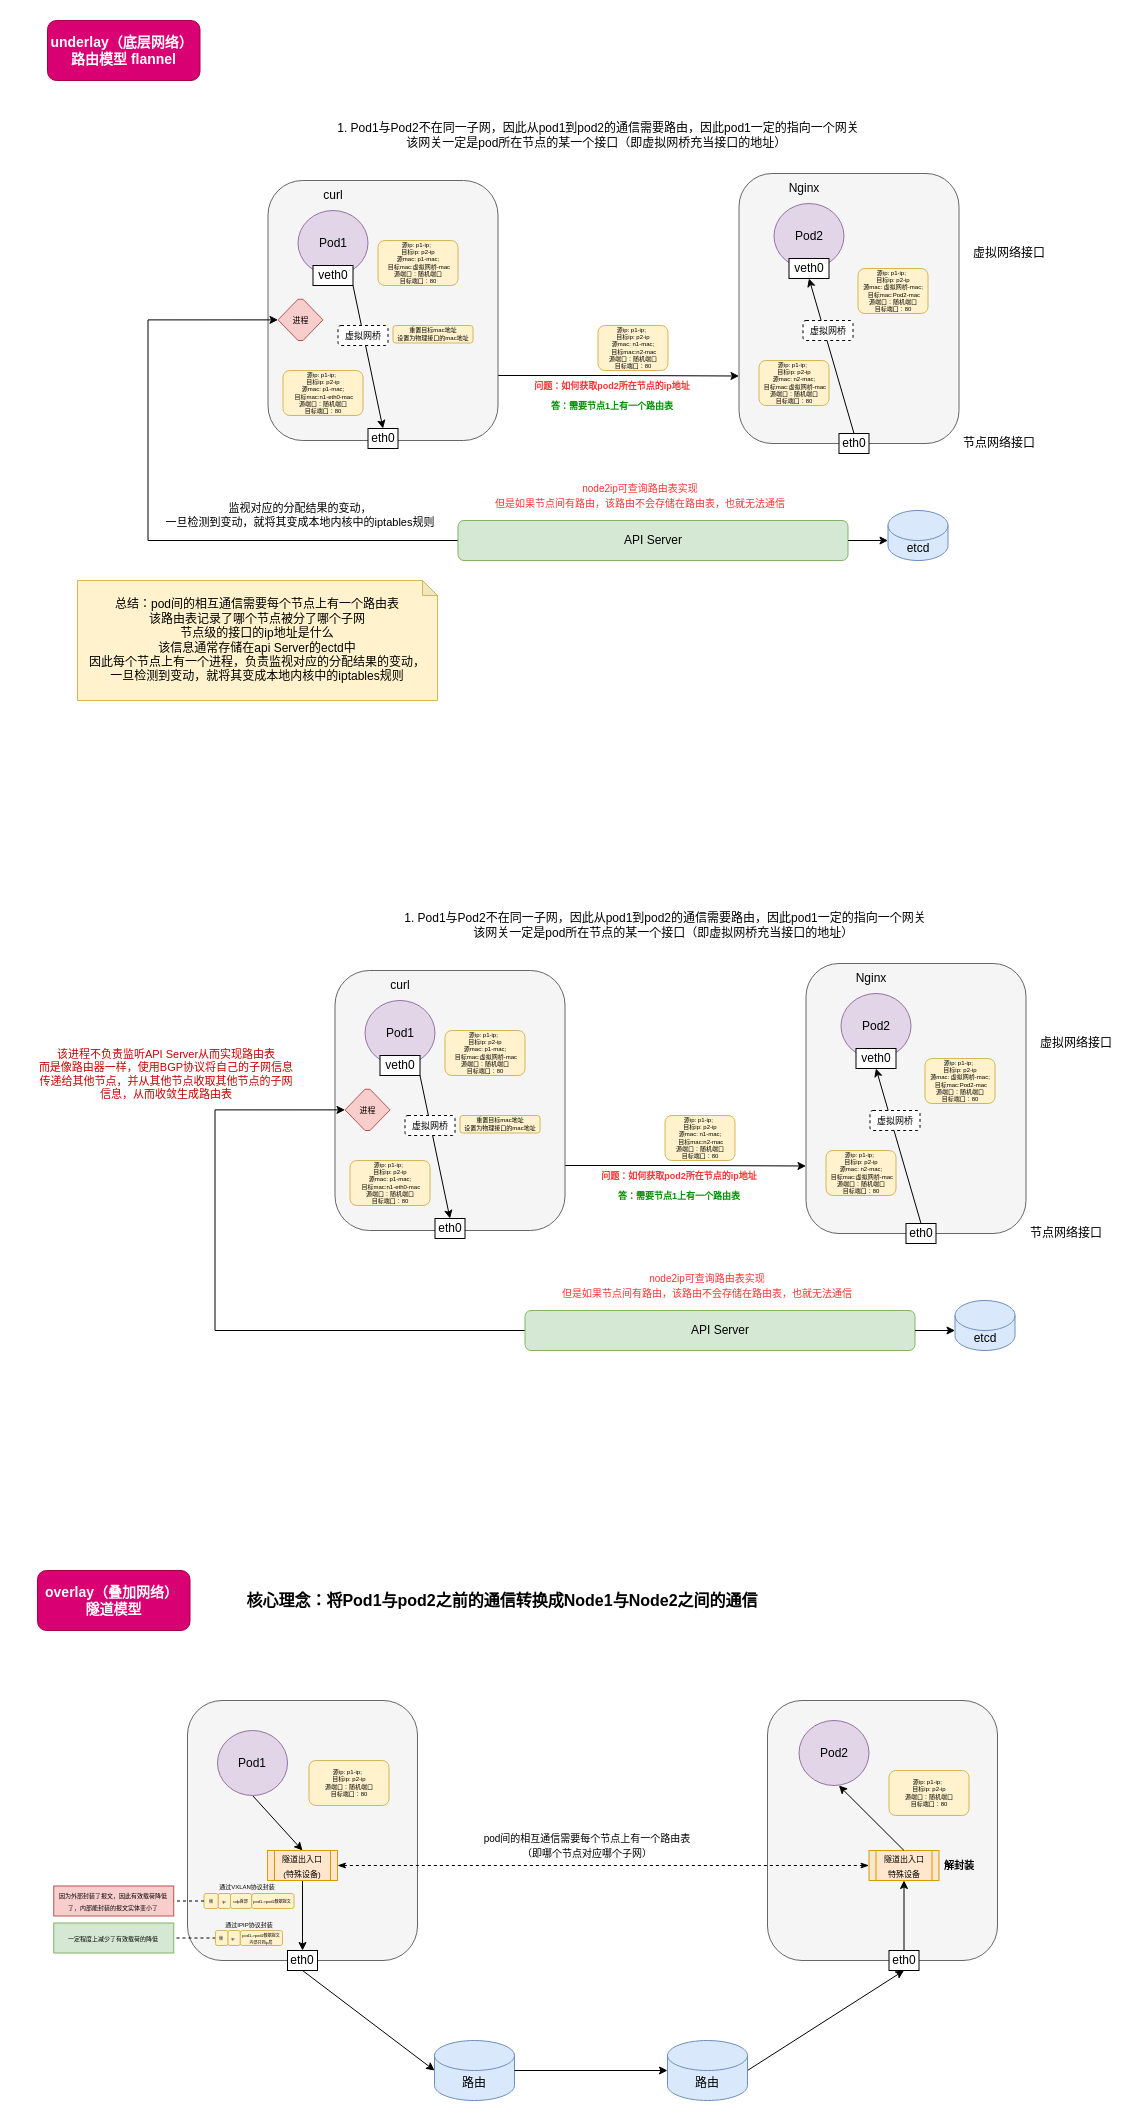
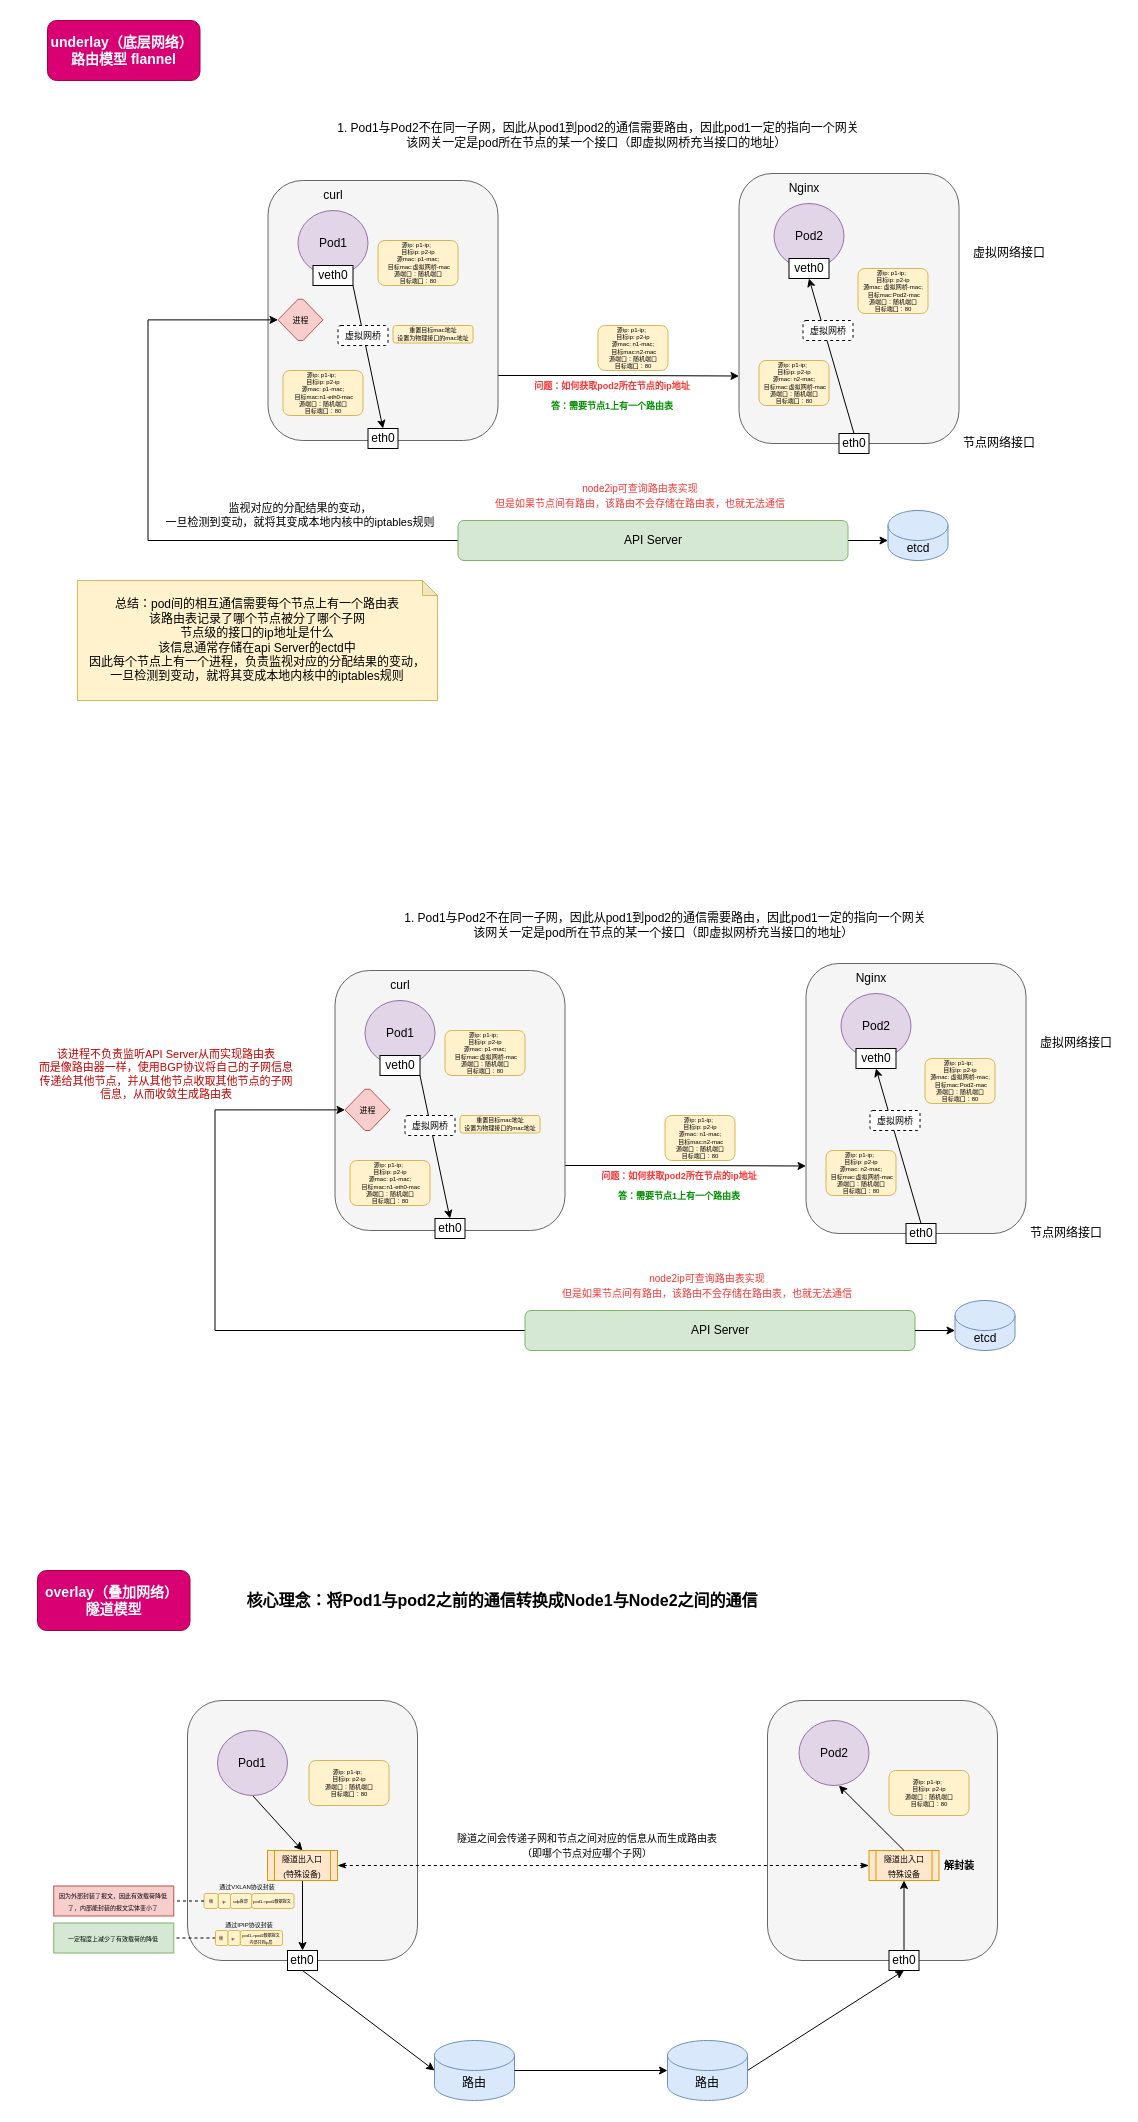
node "pod间的相互通信需要每个节点上有一个路由表 （即哪个节点对应哪个子网）": label "pod间的相互通信需要每个节点上有一个路由表 （即哪个节点对应哪个子网）" -> "隧道之间会传递子网和节点之间对应的信息从而生成路由表 （即哪个节点对应哪个子网）"
